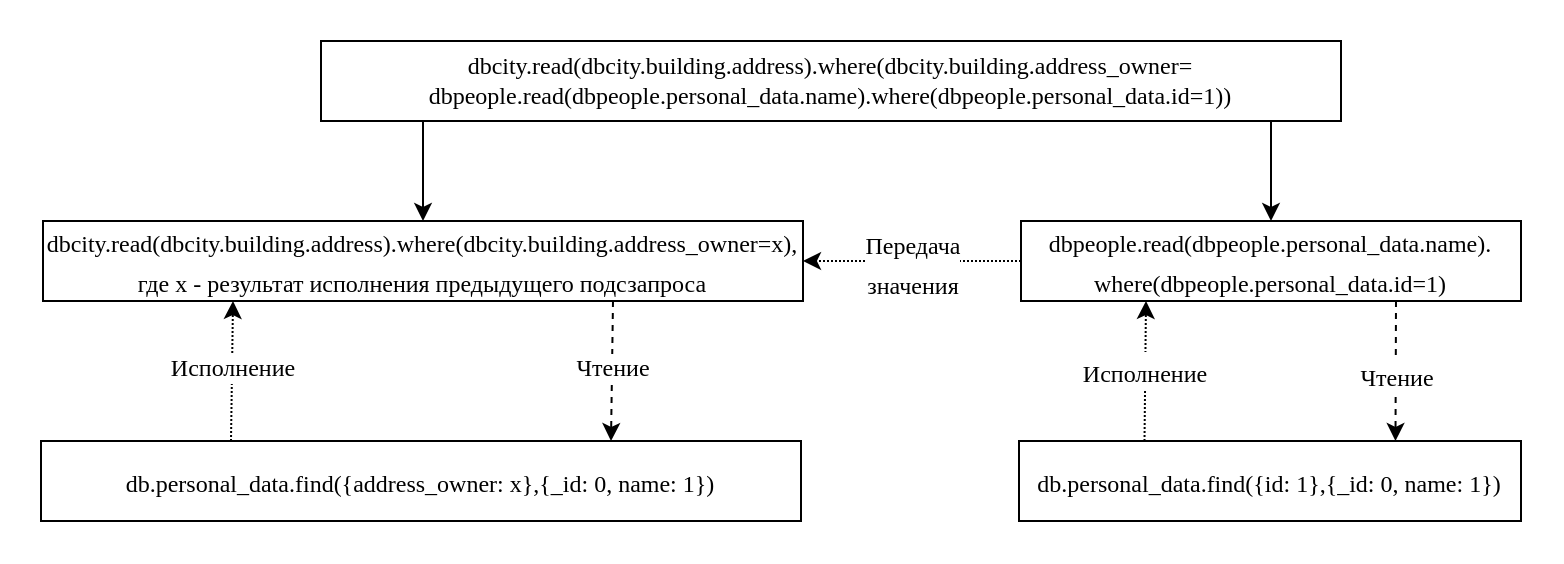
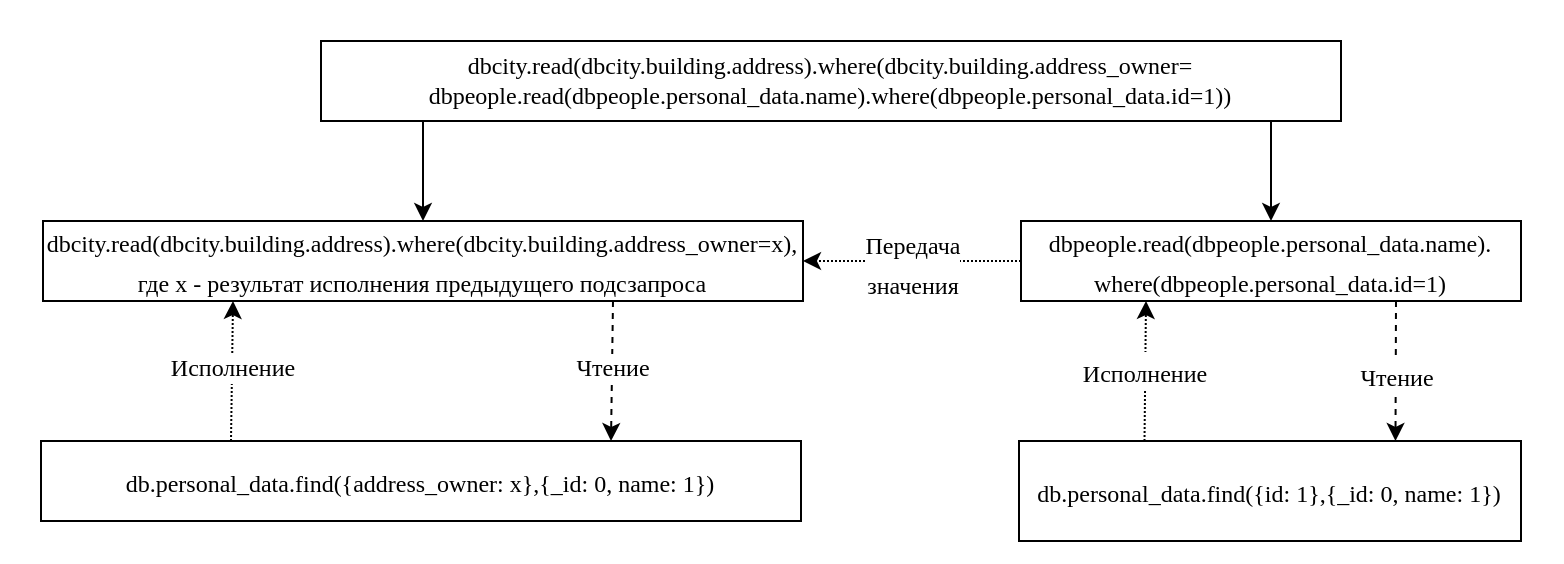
node "db.personal_data.find({id: 1},{_id: 0, name: 1})": size 502x80 -> 502x100
